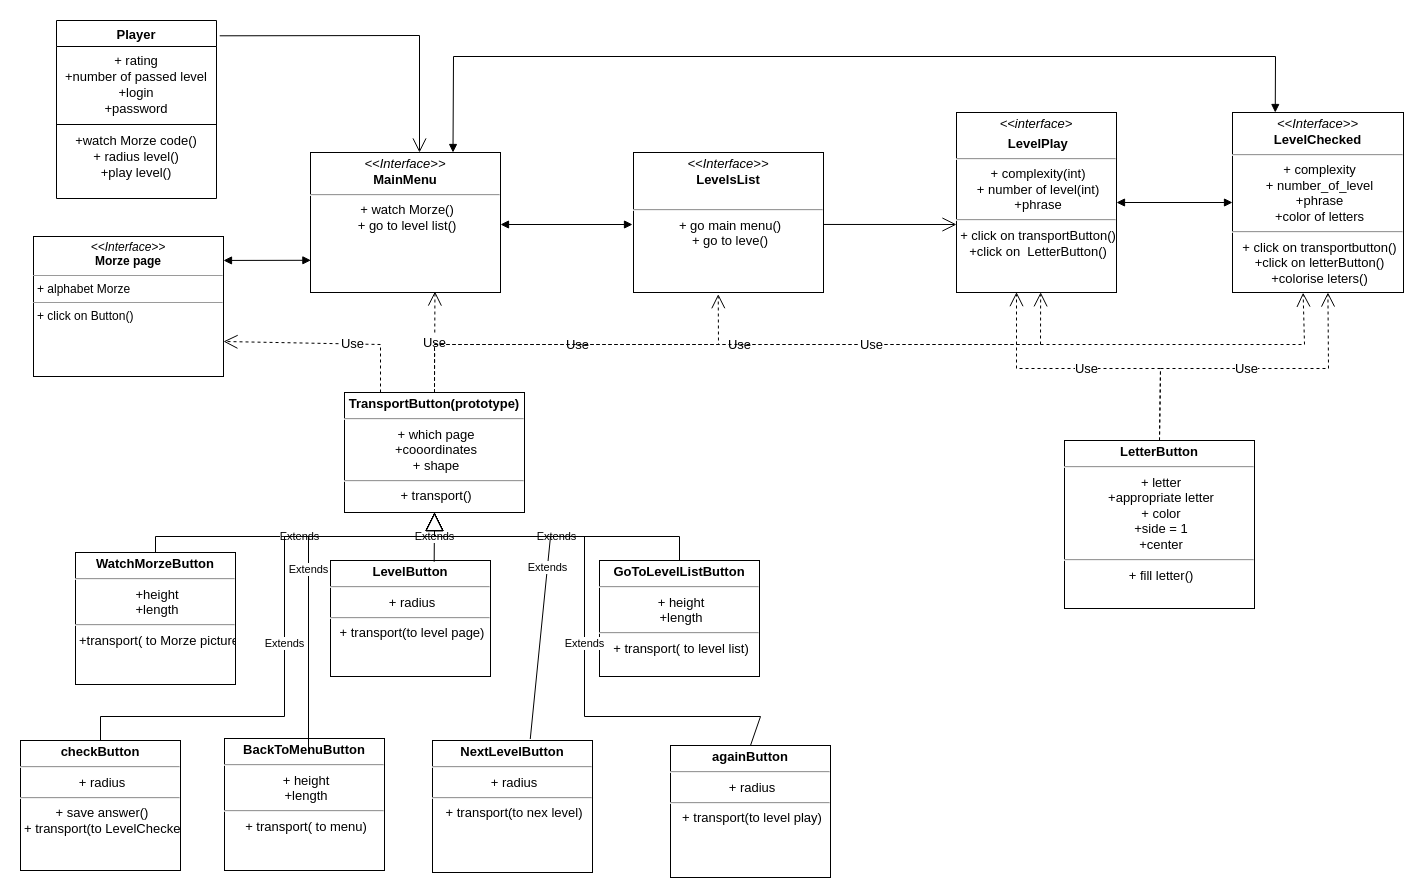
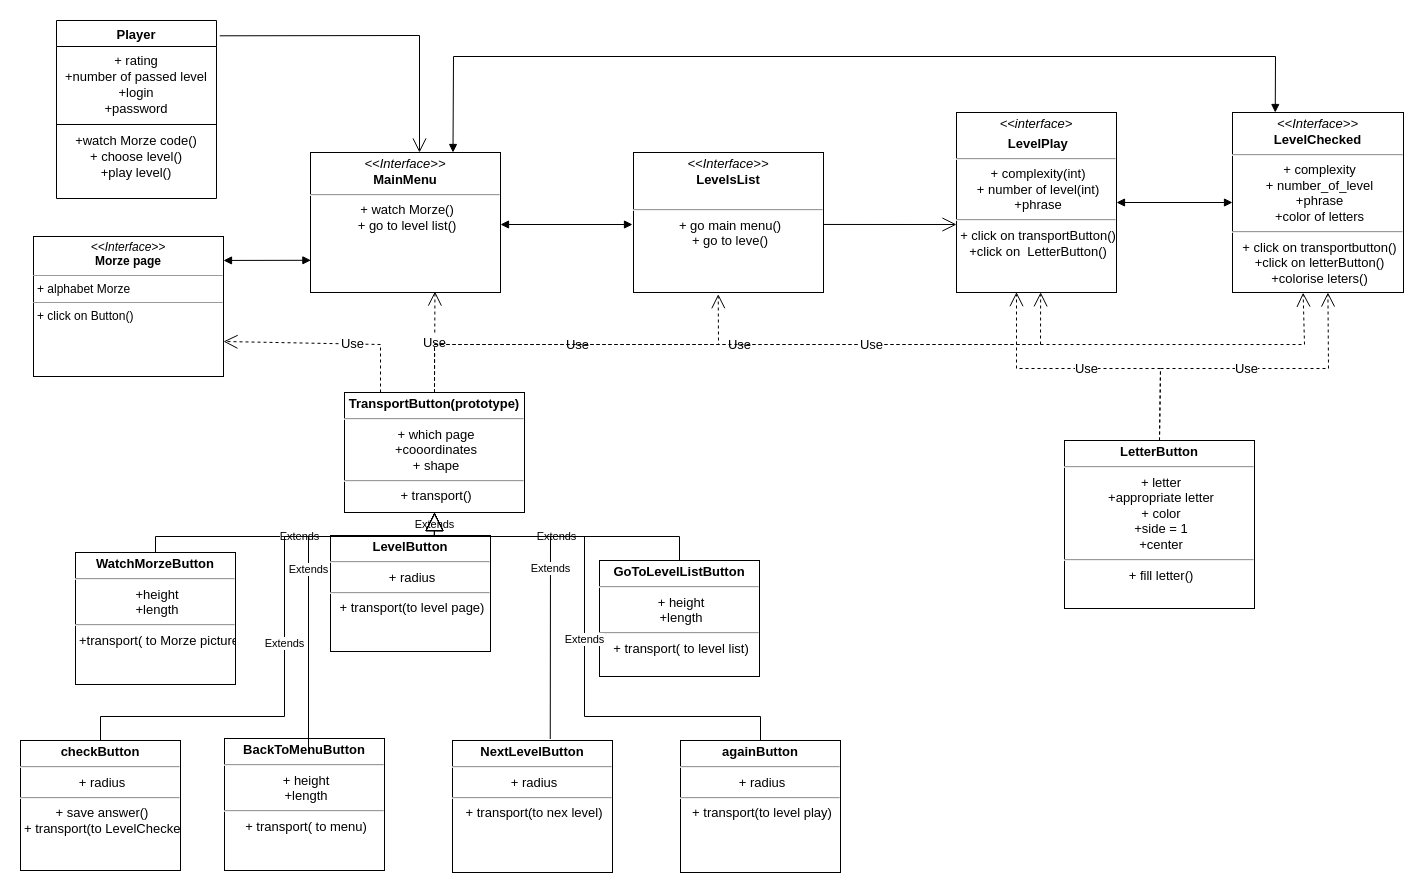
node "+watch Morze code() + radius level() +play level()": label "+watch Morze code() + radius level() +play level()" -> "+watch Morze code() + choose level() +play level()"
node "LevelButton + radius + transport(to level page)": moved (411, 619) -> (411, 594)
node "NextLevelButton + radius + transport(to nex level)": moved (513, 807) -> (533, 807)
node "againButton + radius + transport(to level play)": moved (751, 812) -> (761, 807)
